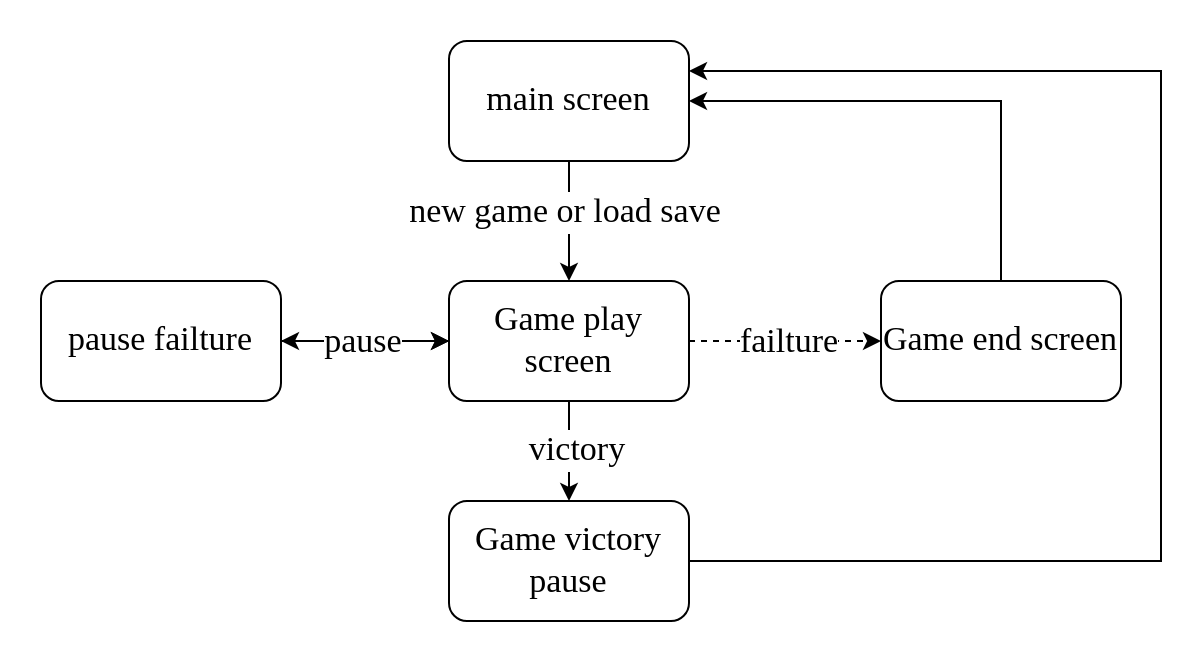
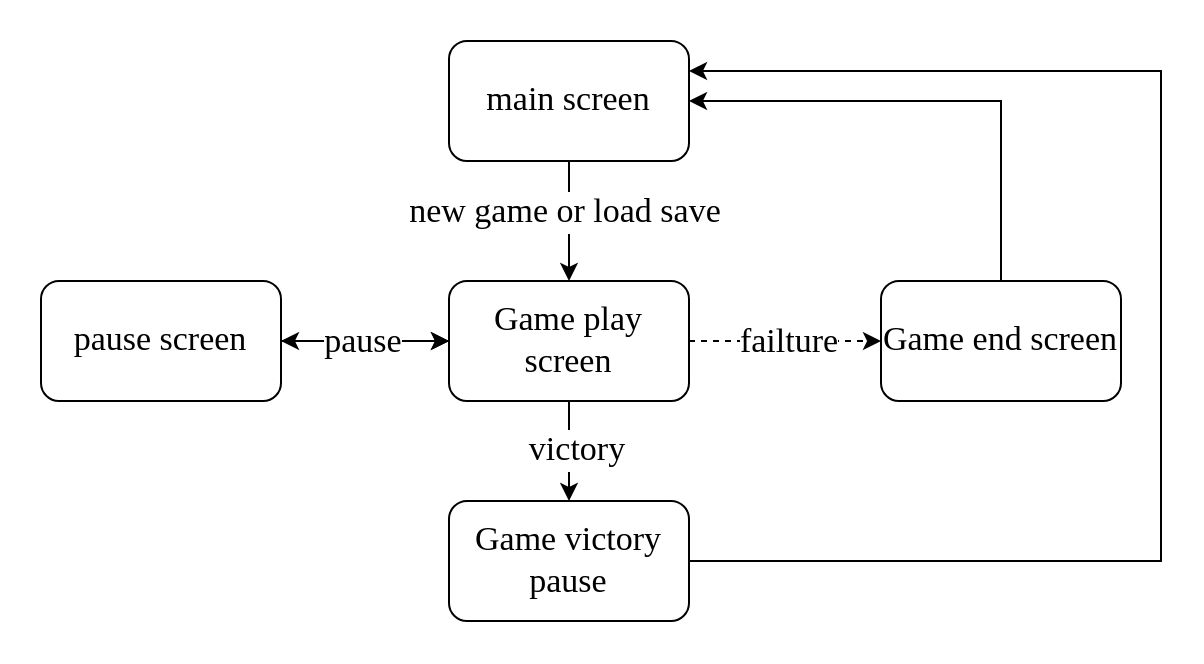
node "pause failture": label "pause failture" -> "pause screen"
